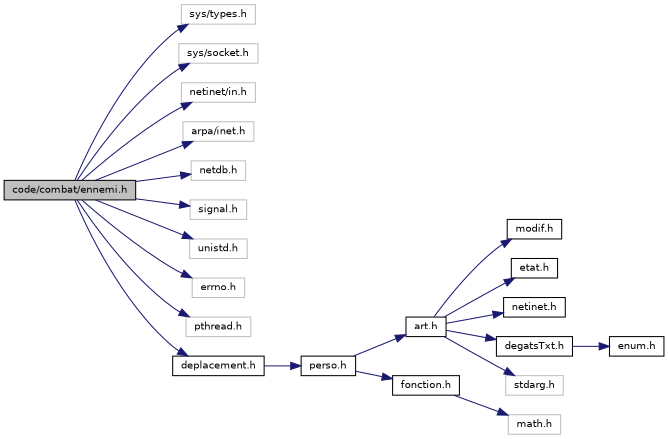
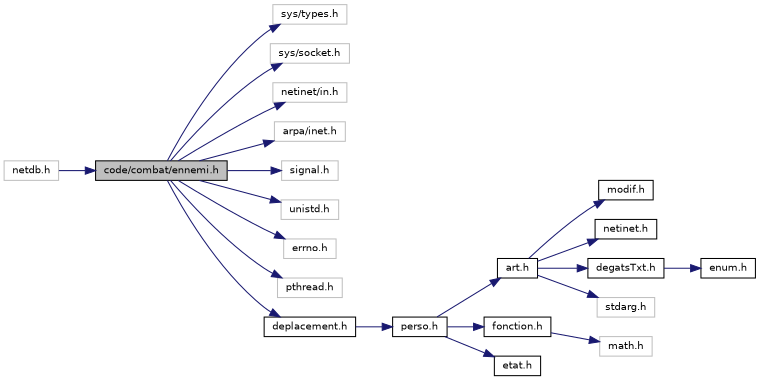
edge "code/combat/ennemi.h" -> "netdb.h": reversed
edge "art.h" -> "etat.h": now "perso.h" -> "etat.h"
